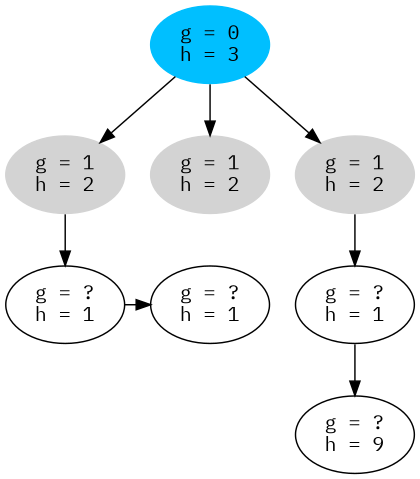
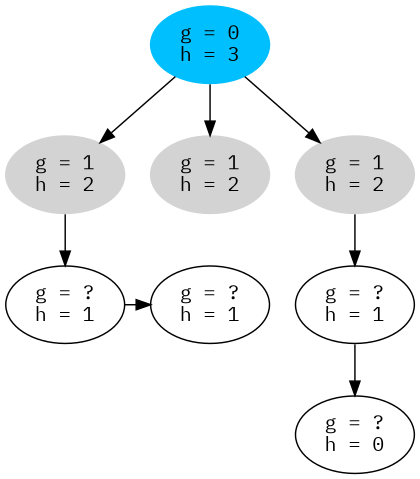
node "g = ? h = 9": label "g = ? h = 9" -> "g = ? h = 0"
